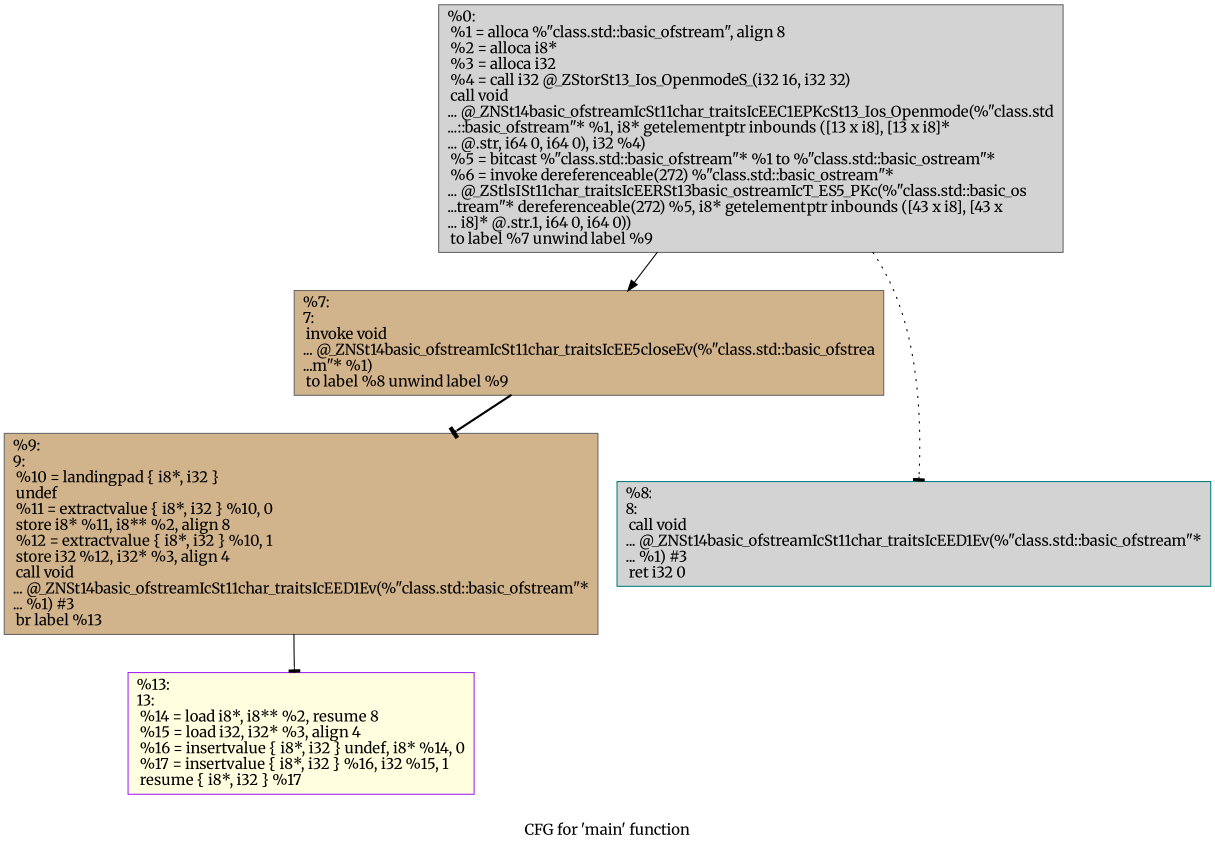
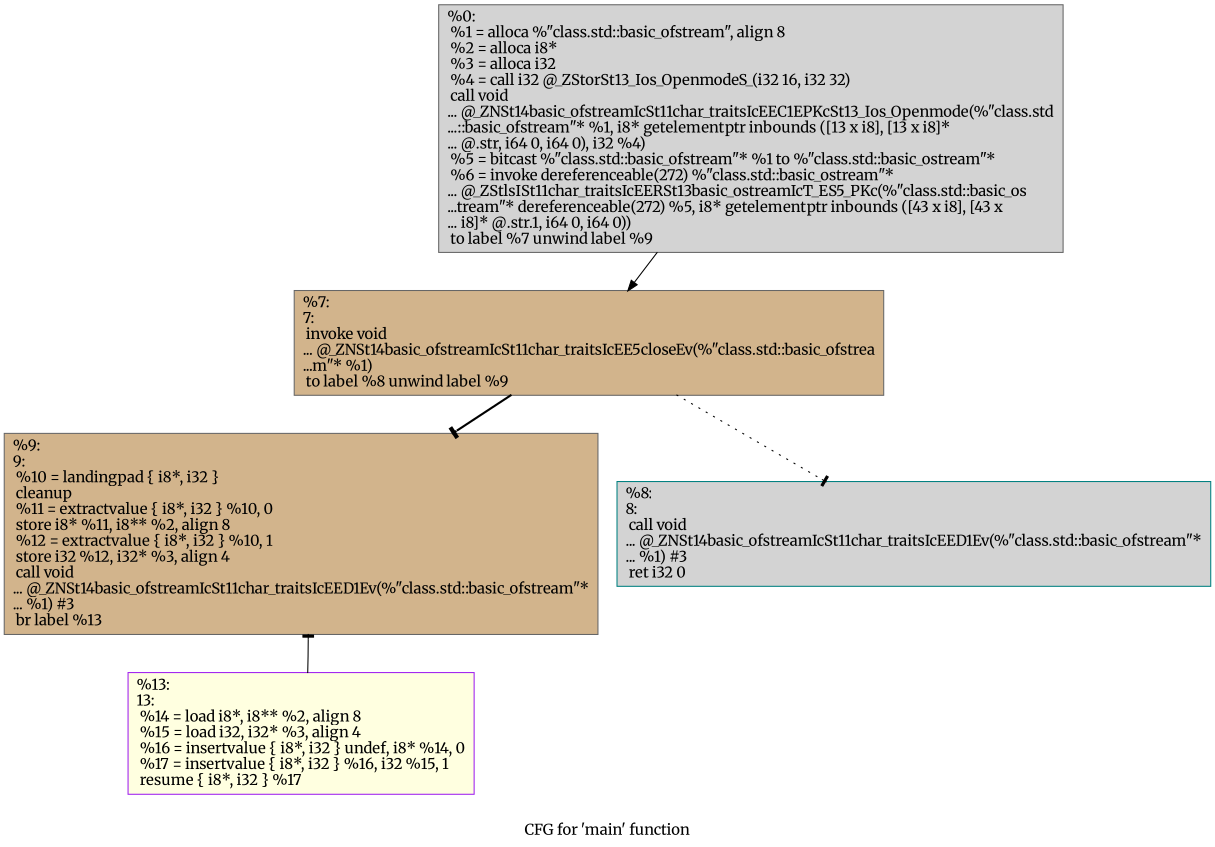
edge "%0:" -> "%8:": now "%7:" -> "%8:"
node "%9:": text "undef" -> "cleanup"
edge "%9:" -> "%13:": reversed
node "%13:": text "%14 = load i8*, i8** %2, resume 8" -> "%14 = load i8*, i8** %2, align 8"
